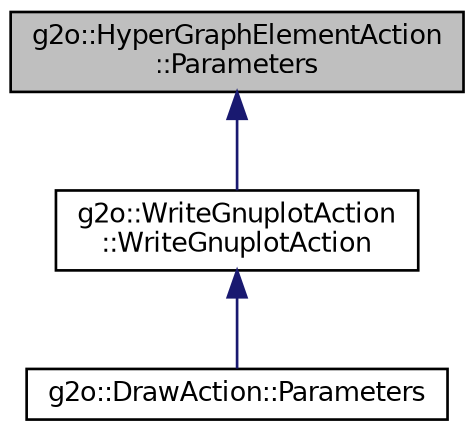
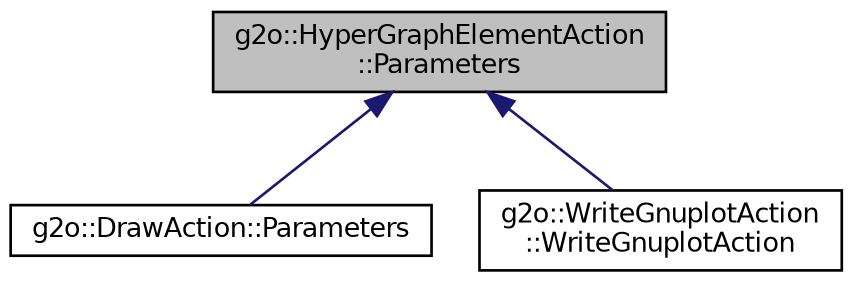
edge "g2o::DrawAction::Parameters" -> "g2o::WriteGnuplotAction ::WriteGnuplotAction": now "g2o::DrawAction::Parameters" -> "g2o::HyperGraphElementAction ::Parameters"
